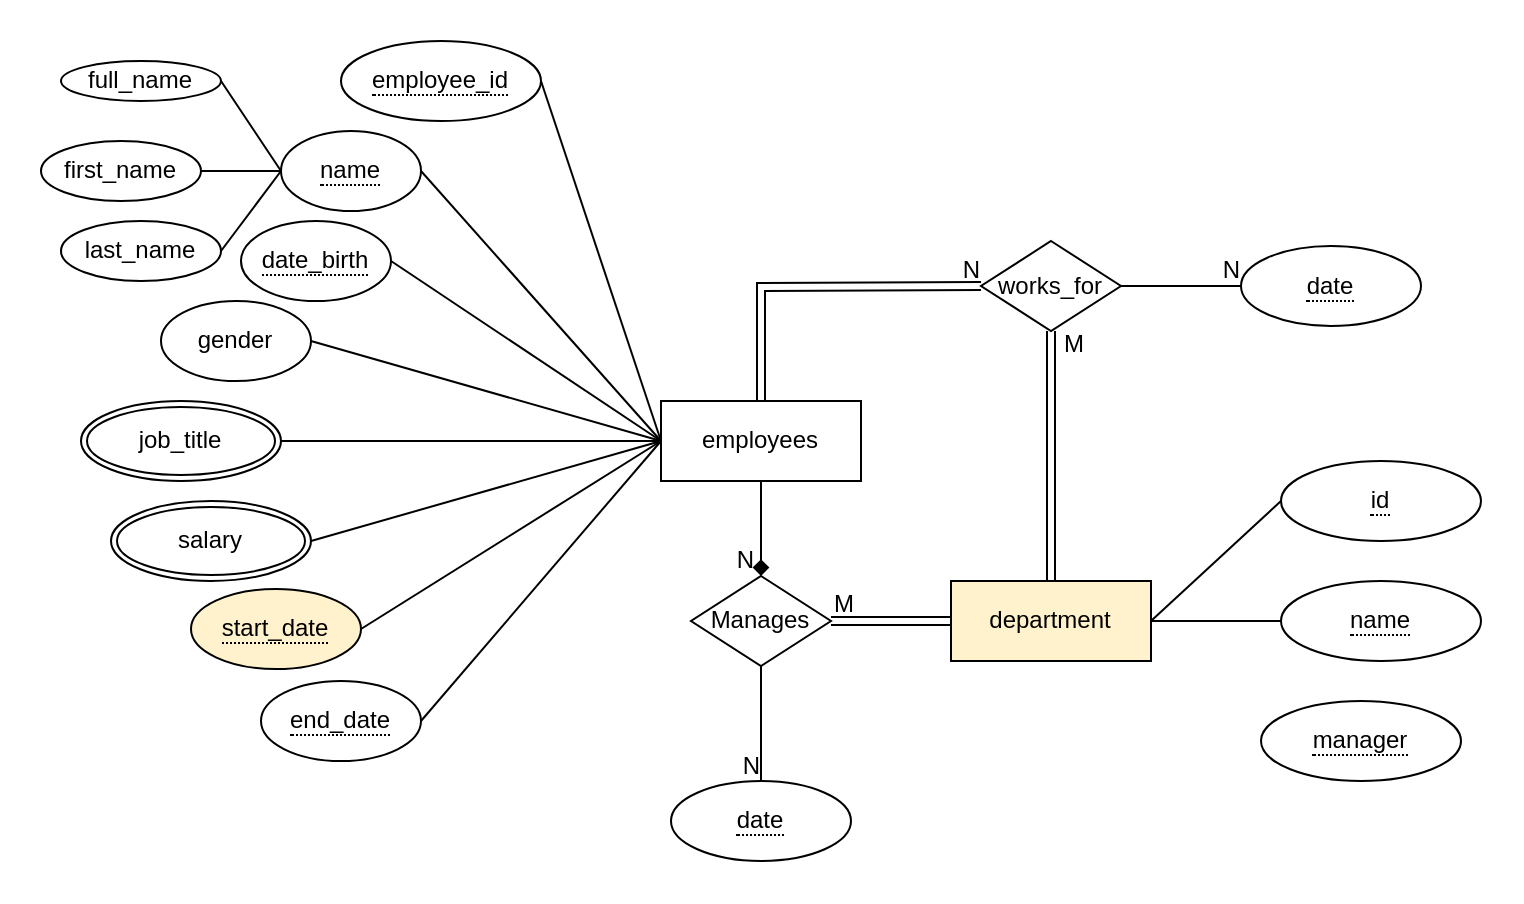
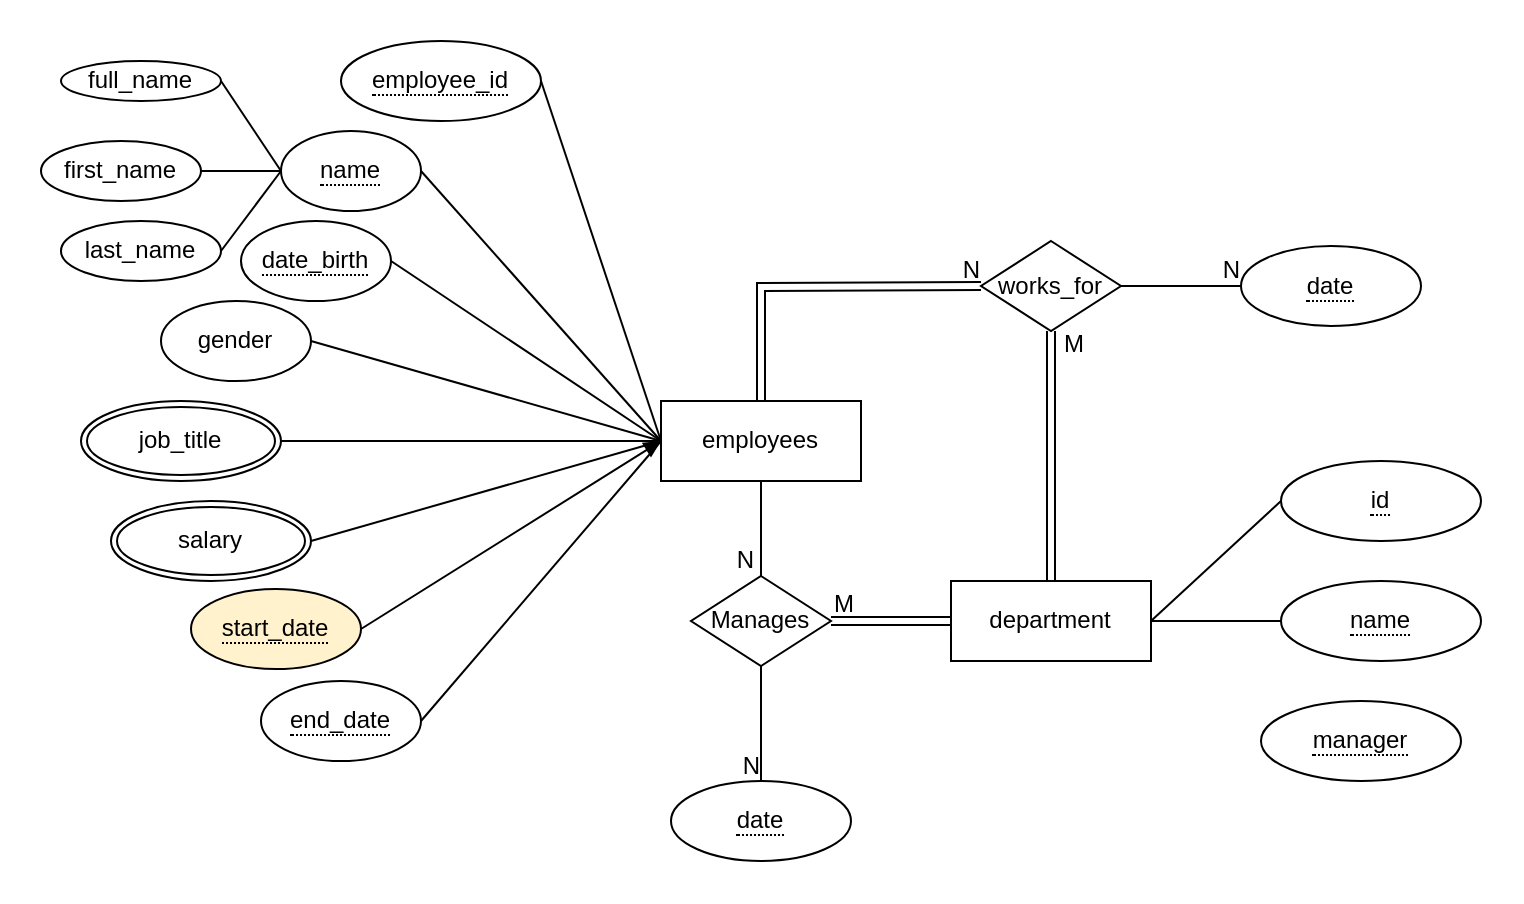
edge "employees" -- "start_date": arrowhead none -> block
edge "employees" -> "Manages": arrowhead diamond -> none
node "department": fillcolor #fff2cc -> #ffffff
